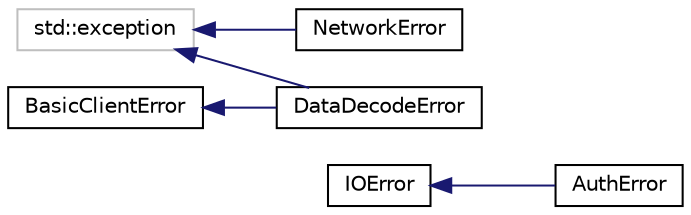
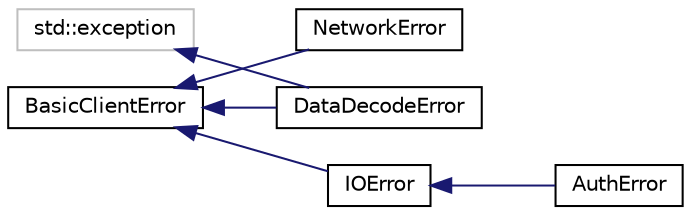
edge "NetworkError" -> "std::exception": now "NetworkError" -> "BasicClientError"
edge "IOError" -> "BasicClientError": added
